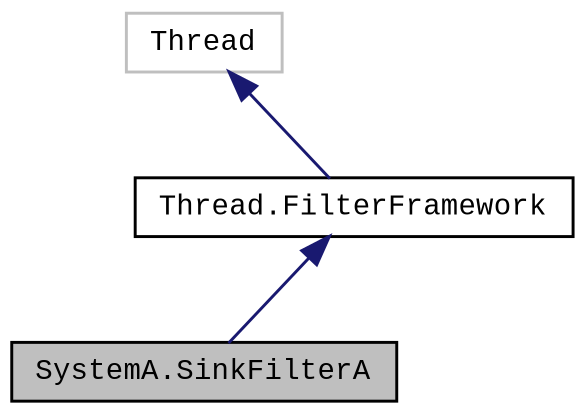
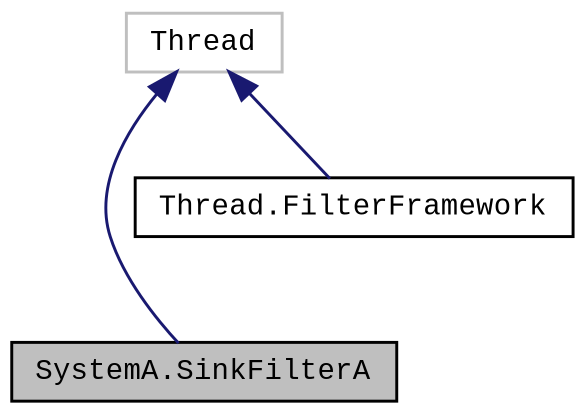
edge "SystemA.SinkFilterA" -> "Thread.FilterFramework": now "SystemA.SinkFilterA" -> "Thread"
